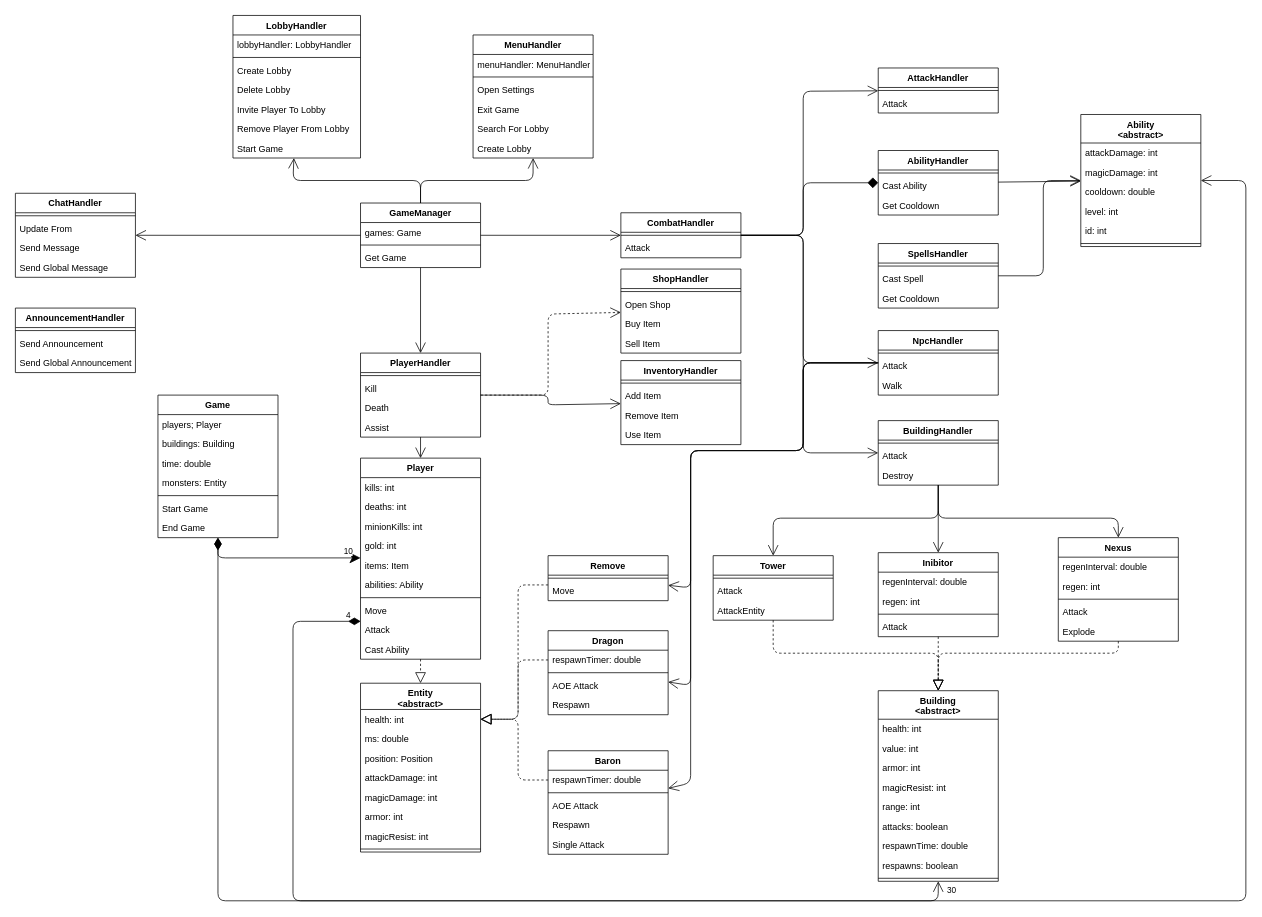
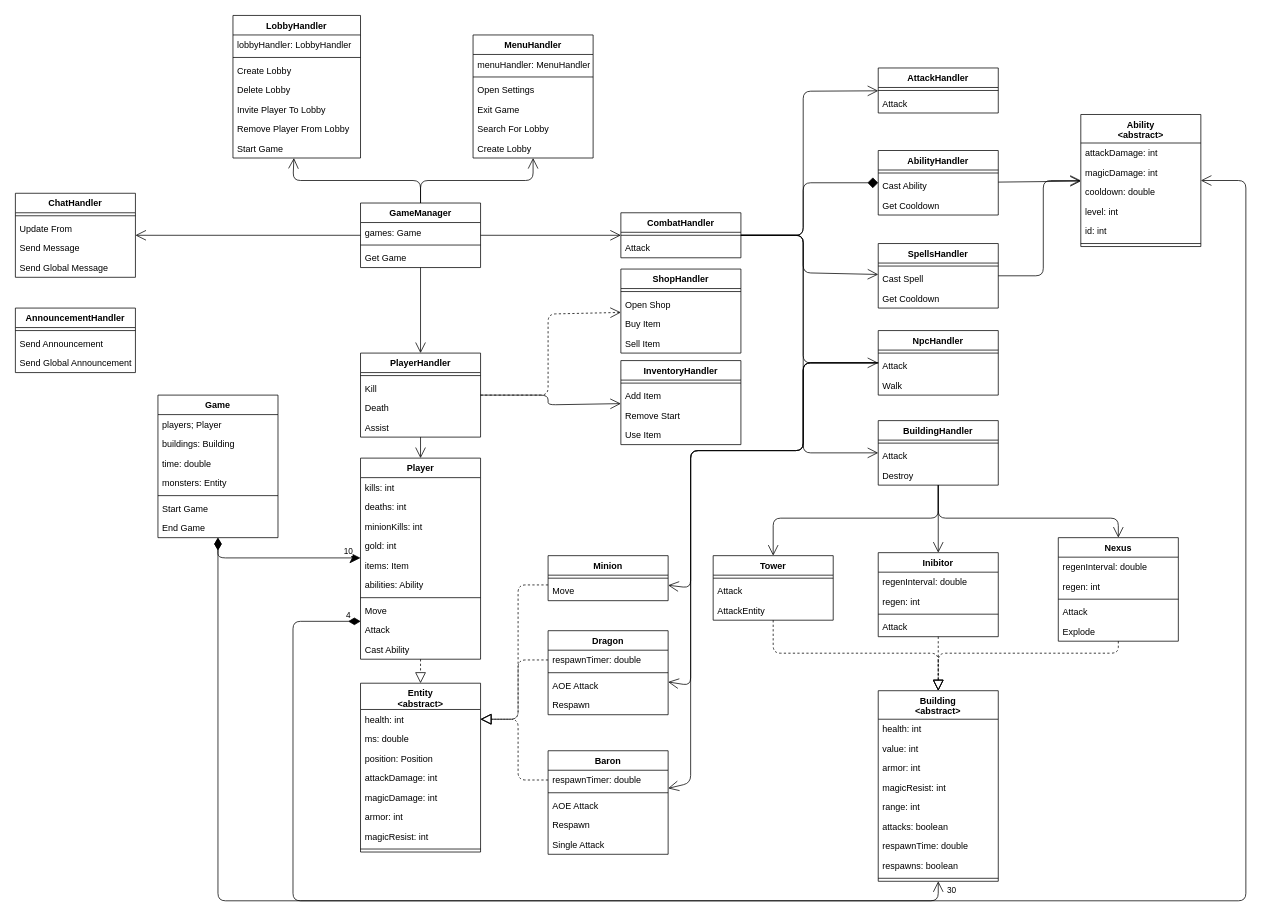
edge "CombatHandler" -> "SpellsHandler": added
node "Remove Item": label "Remove Item" -> "Remove Start"
node "Remove": label "Remove" -> "Minion"
